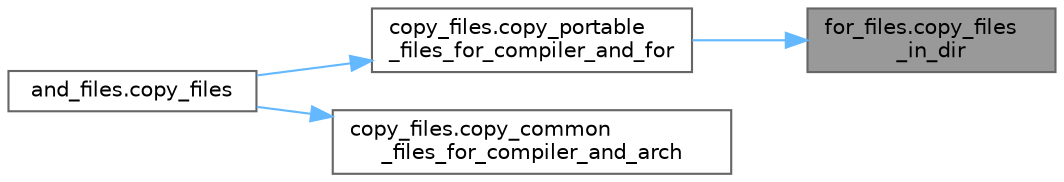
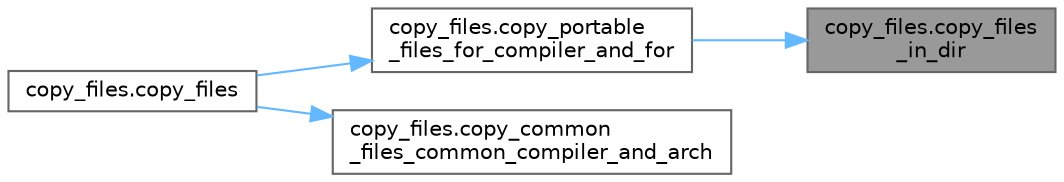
node "for_files.copy_files _in_dir": label "for_files.copy_files _in_dir" -> "copy_files.copy_files _in_dir"
node "and_files.copy_files": label "and_files.copy_files" -> "copy_files.copy_files"
node "copy_files.copy_common _files_for_compiler_and_arch": label "copy_files.copy_common _files_for_compiler_and_arch" -> "copy_files.copy_common _files_common_compiler_and_arch"
